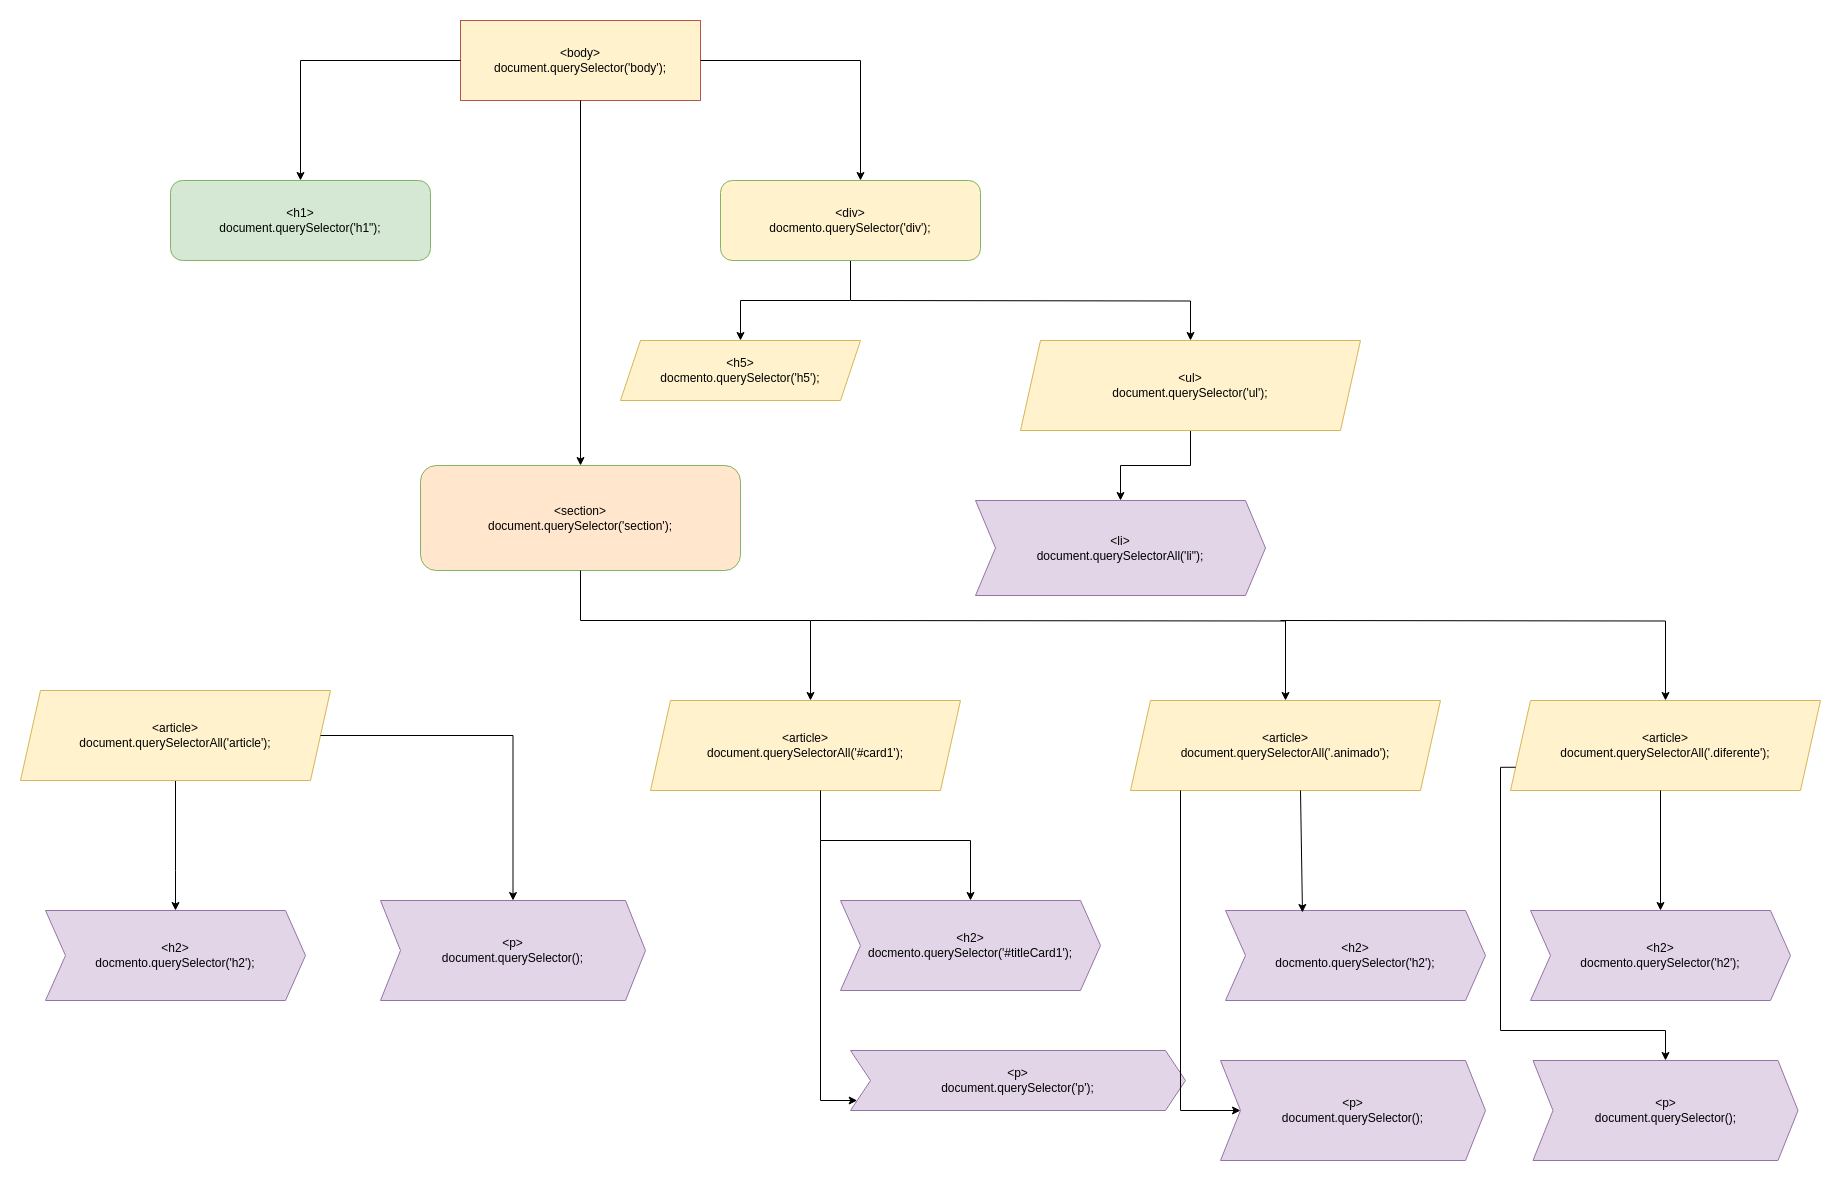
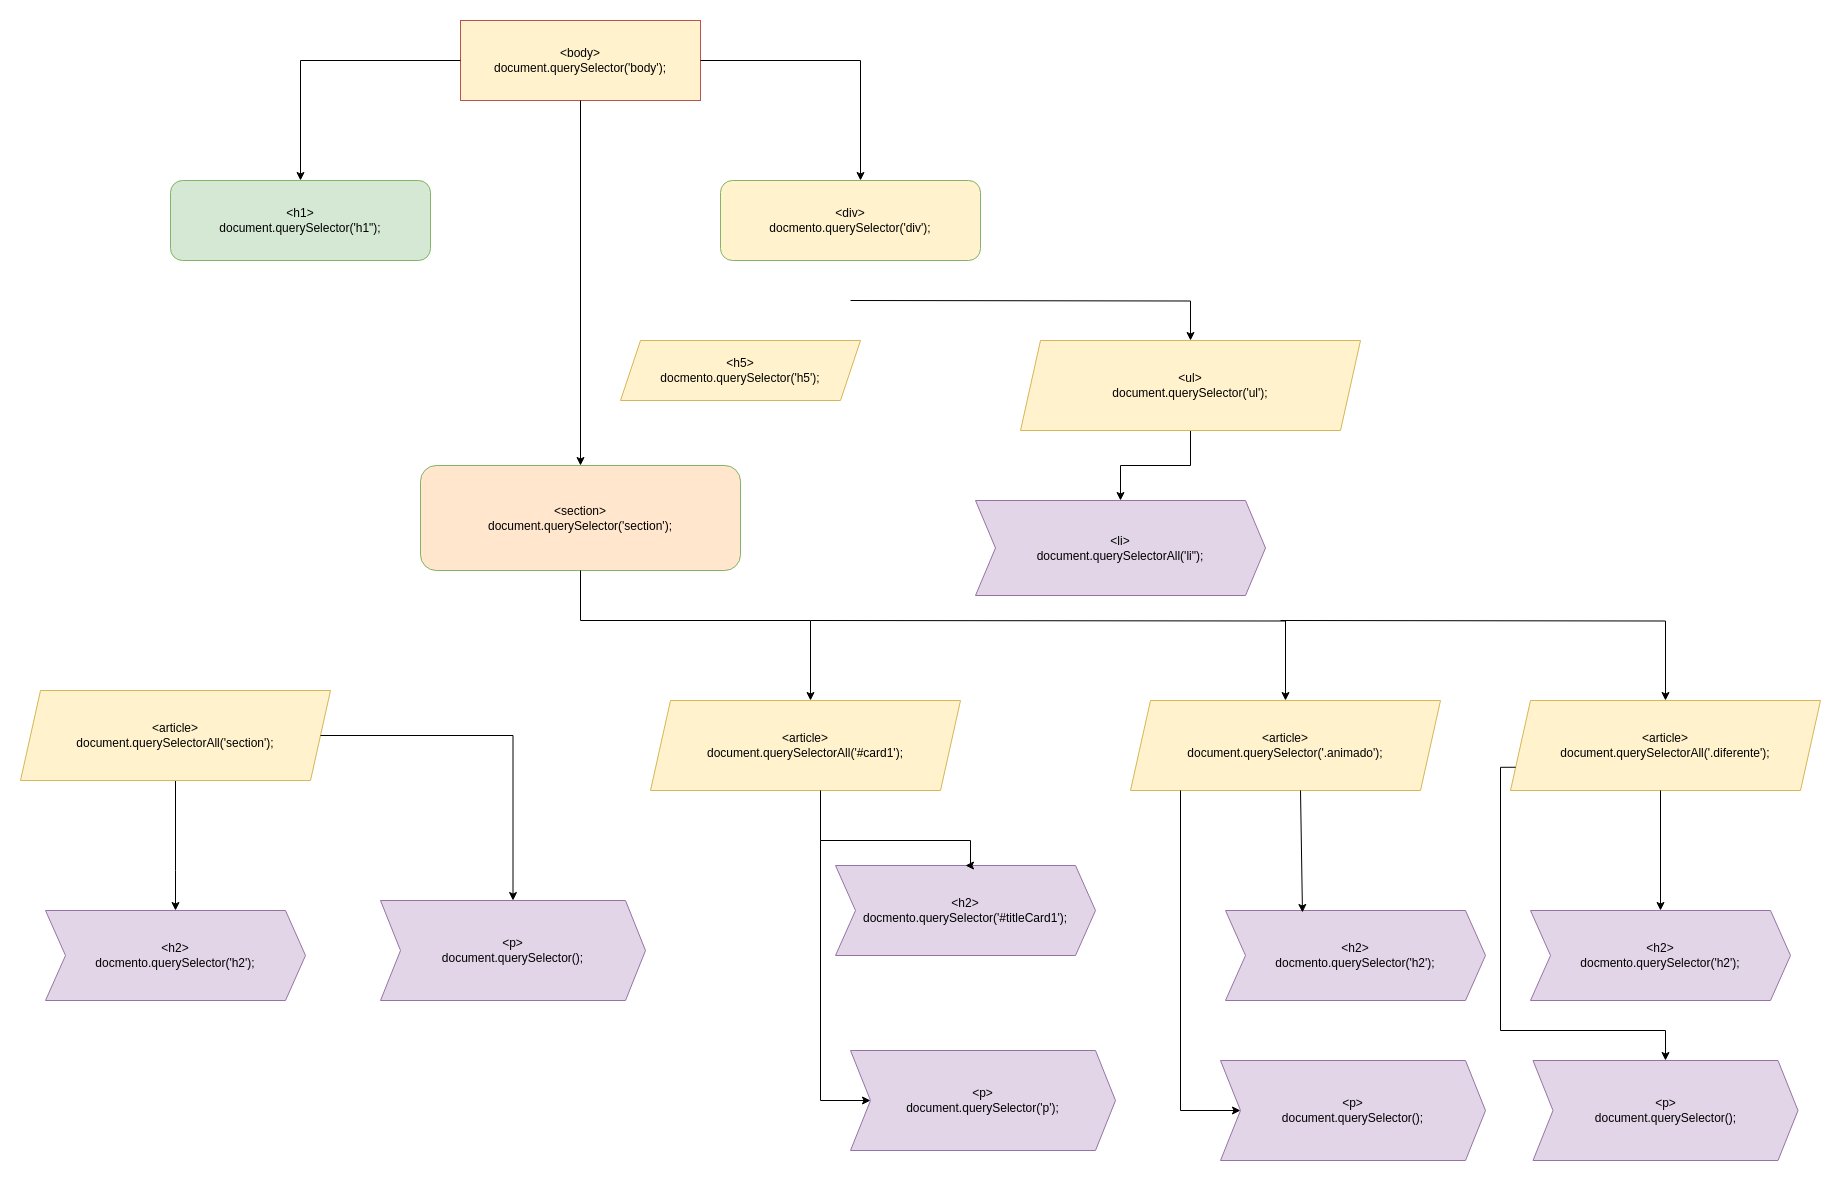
edge "<div> docmento.querySelector('div');" -> "<h5> docmento.querySelector('h5');": removed
node "<article> document.querySelectorAll('article');": label "<article> document.querySelectorAll('article');" -> "<article> document.querySelectorAll('section');"
node "<article> document.querySelectorAll('.animado');": label "<article> document.querySelectorAll('.animado');" -> "<article> document.querySelector('.animado');"
node "<h2>docmento.querySelector('#titleCard1');": moved (971, 946) -> (966, 911)
node "<p> document.querySelector('p');": size 335x60 -> 265x100
